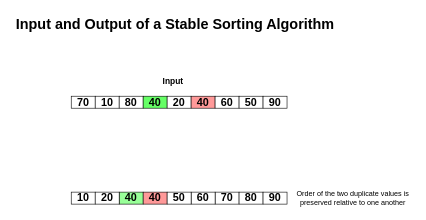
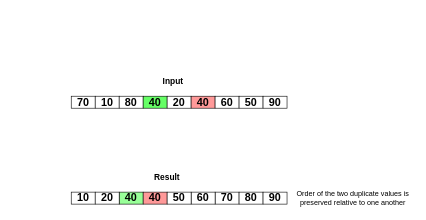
node "Input and Output of a Stable Sorting Algorithm": removed
node "Result": added
